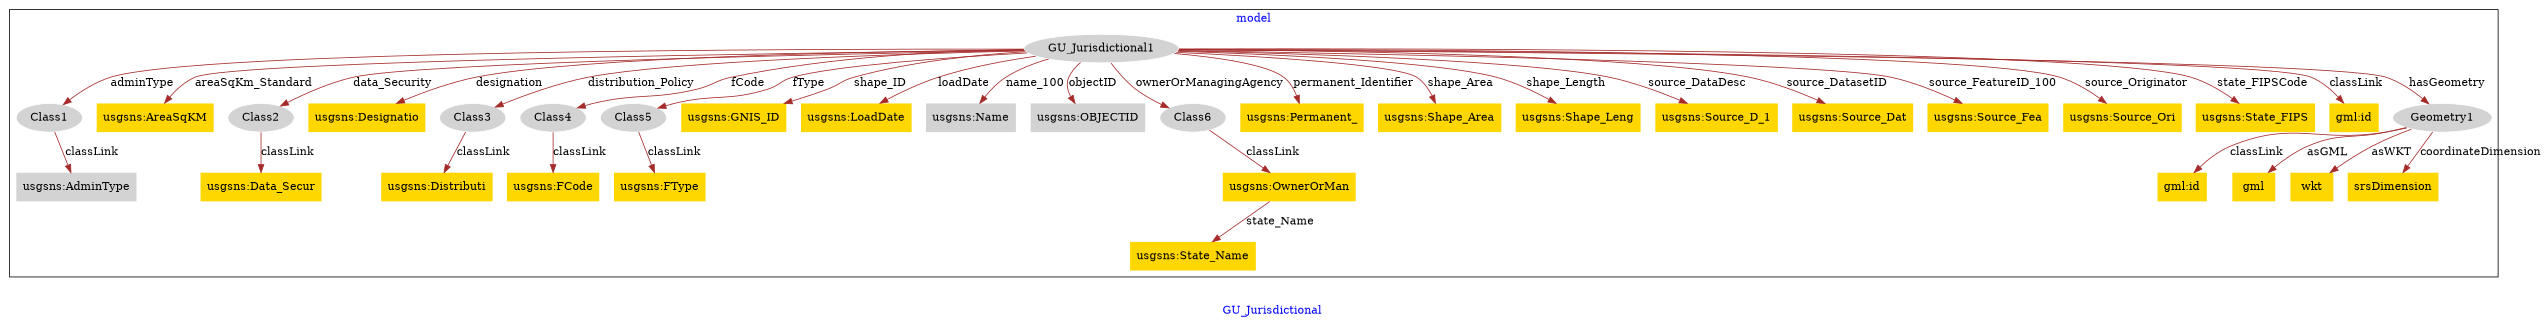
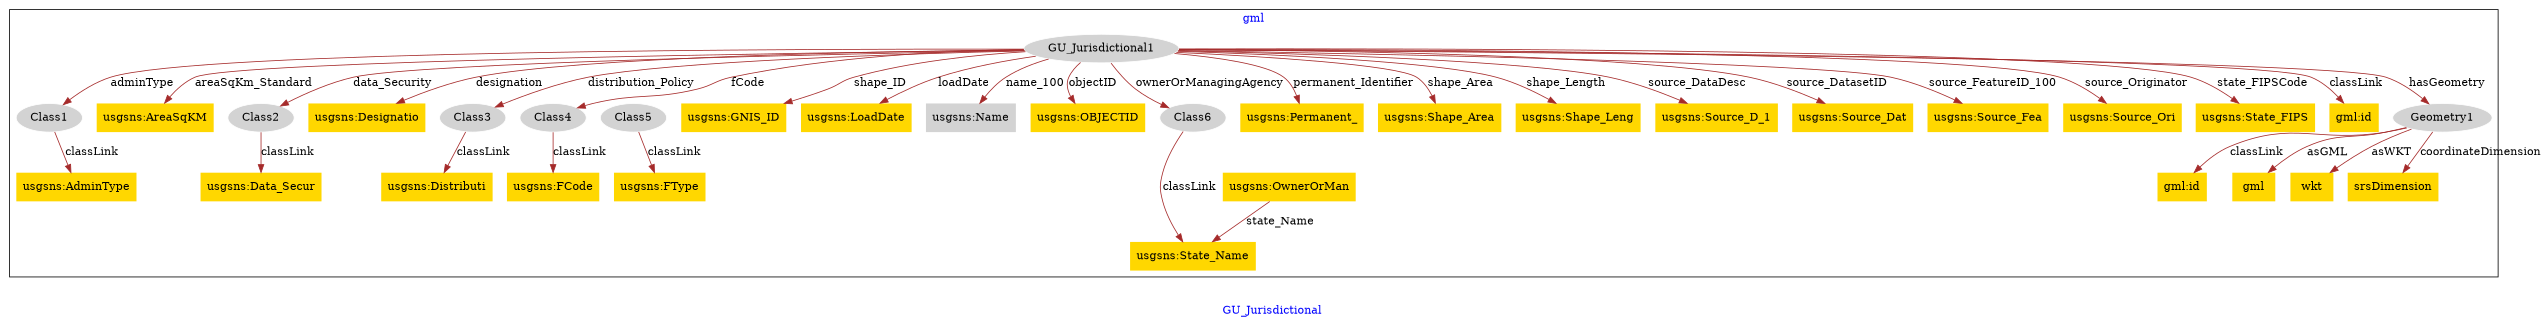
cluster "model": label "model" -> "gml"
edge "GU_Jurisdictional1" -> "Class5": removed, label "fType"
node "usgsns:OBJECTID": fillcolor lightgray -> gold
edge "Class6" -> "usgsns:OwnerOrMan": now "Class6" -> "usgsns:State_Name"
node "usgsns:AdminType": fillcolor lightgray -> gold
